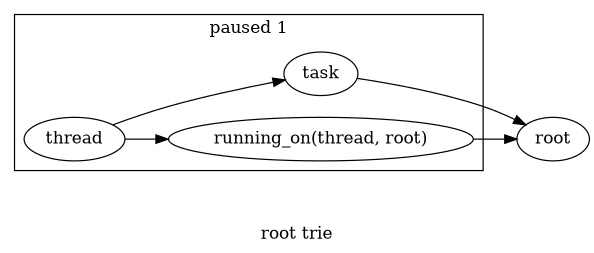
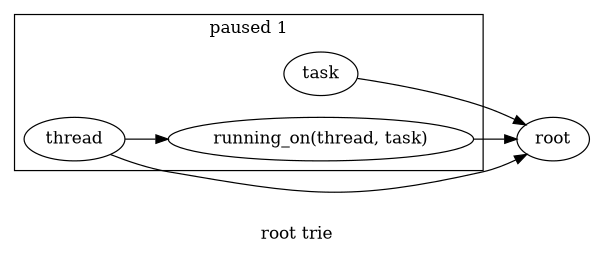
edge "thread" -> "task": now "thread" -> "root"
node "running_on(thread, root)": label "running_on(thread, root)" -> "running_on(thread, task)"
